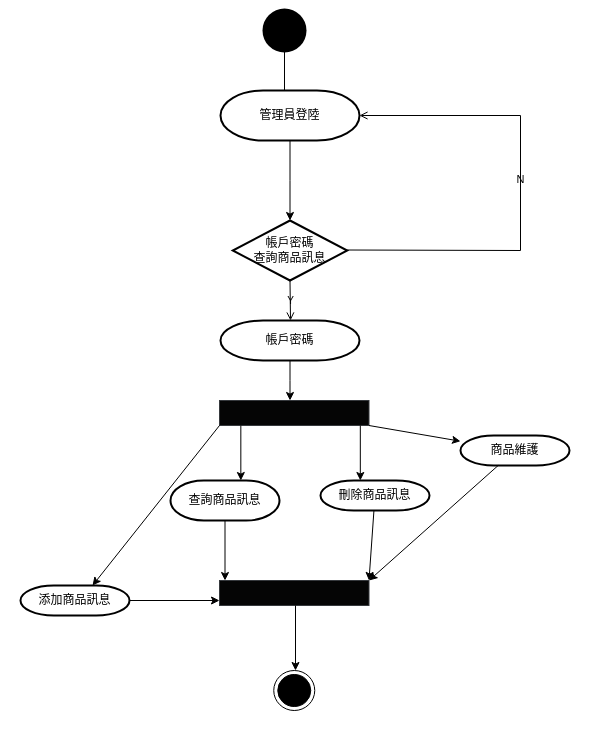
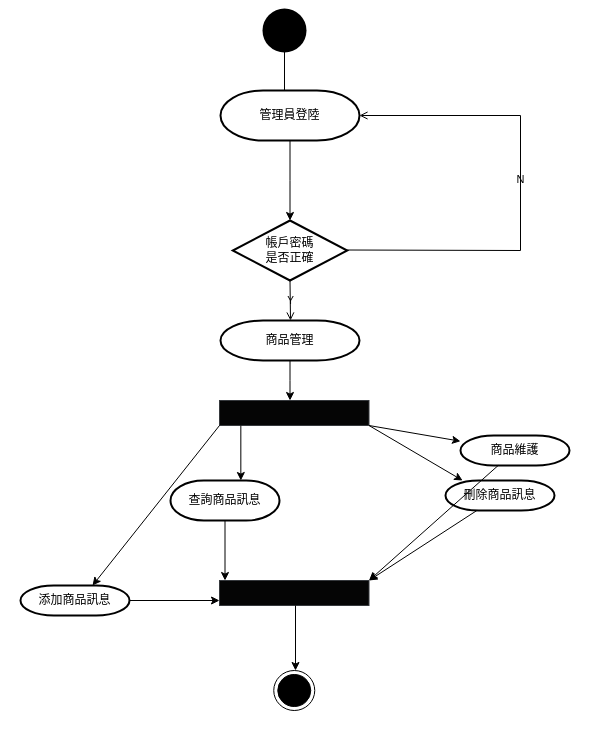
node "帳戶密碼 查詢商品訊息": label "帳戶密碼 查詢商品訊息" -> "帳戶密碼 是否正確"
node "帳戶密碼": label "帳戶密碼" -> "商品管理"
node "刪除商品訊息": moved (375, 496) -> (500, 496)
